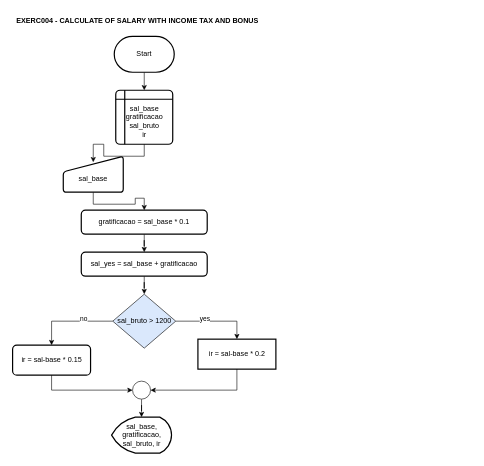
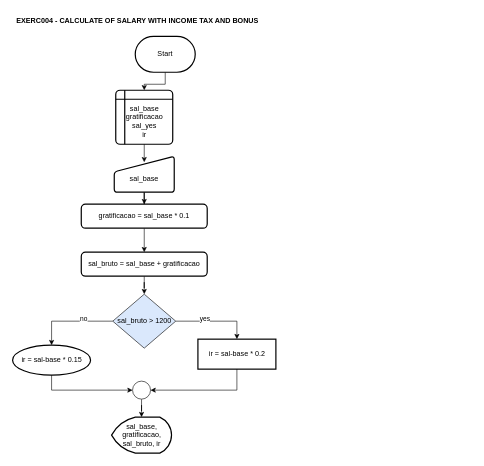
node "Start": moved (144, 54) -> (165, 54)
node "sal_base gratificacao sal_bruto ir": label "sal_base gratificacao sal_bruto ir" -> "sal_base gratificacao sal_yes ir"
node "sal_base": moved (93, 174) -> (144, 174)
node "gratificacao = sal_base * 0.1": moved (144, 222) -> (144, 216)
node "sal_yes = sal_base + gratificacao": label "sal_yes = sal_base + gratificacao" -> "sal_bruto = sal_base + gratificacao"
node "ir = sal-base * 0.15": shape rounded rectangle -> ellipse
